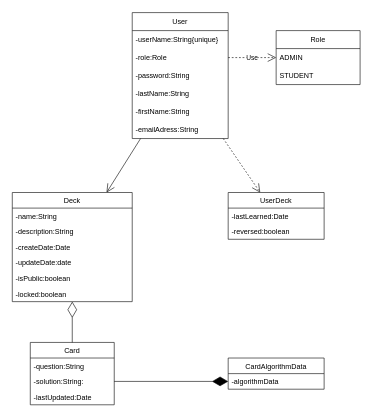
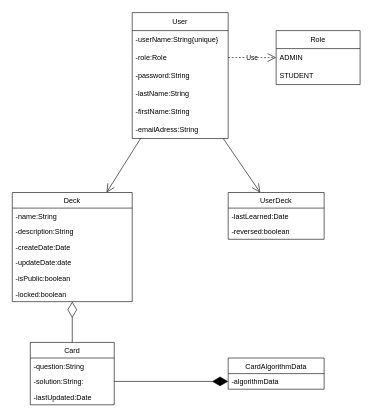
edge "User" -> "UserDeck": style dashed -> solid
